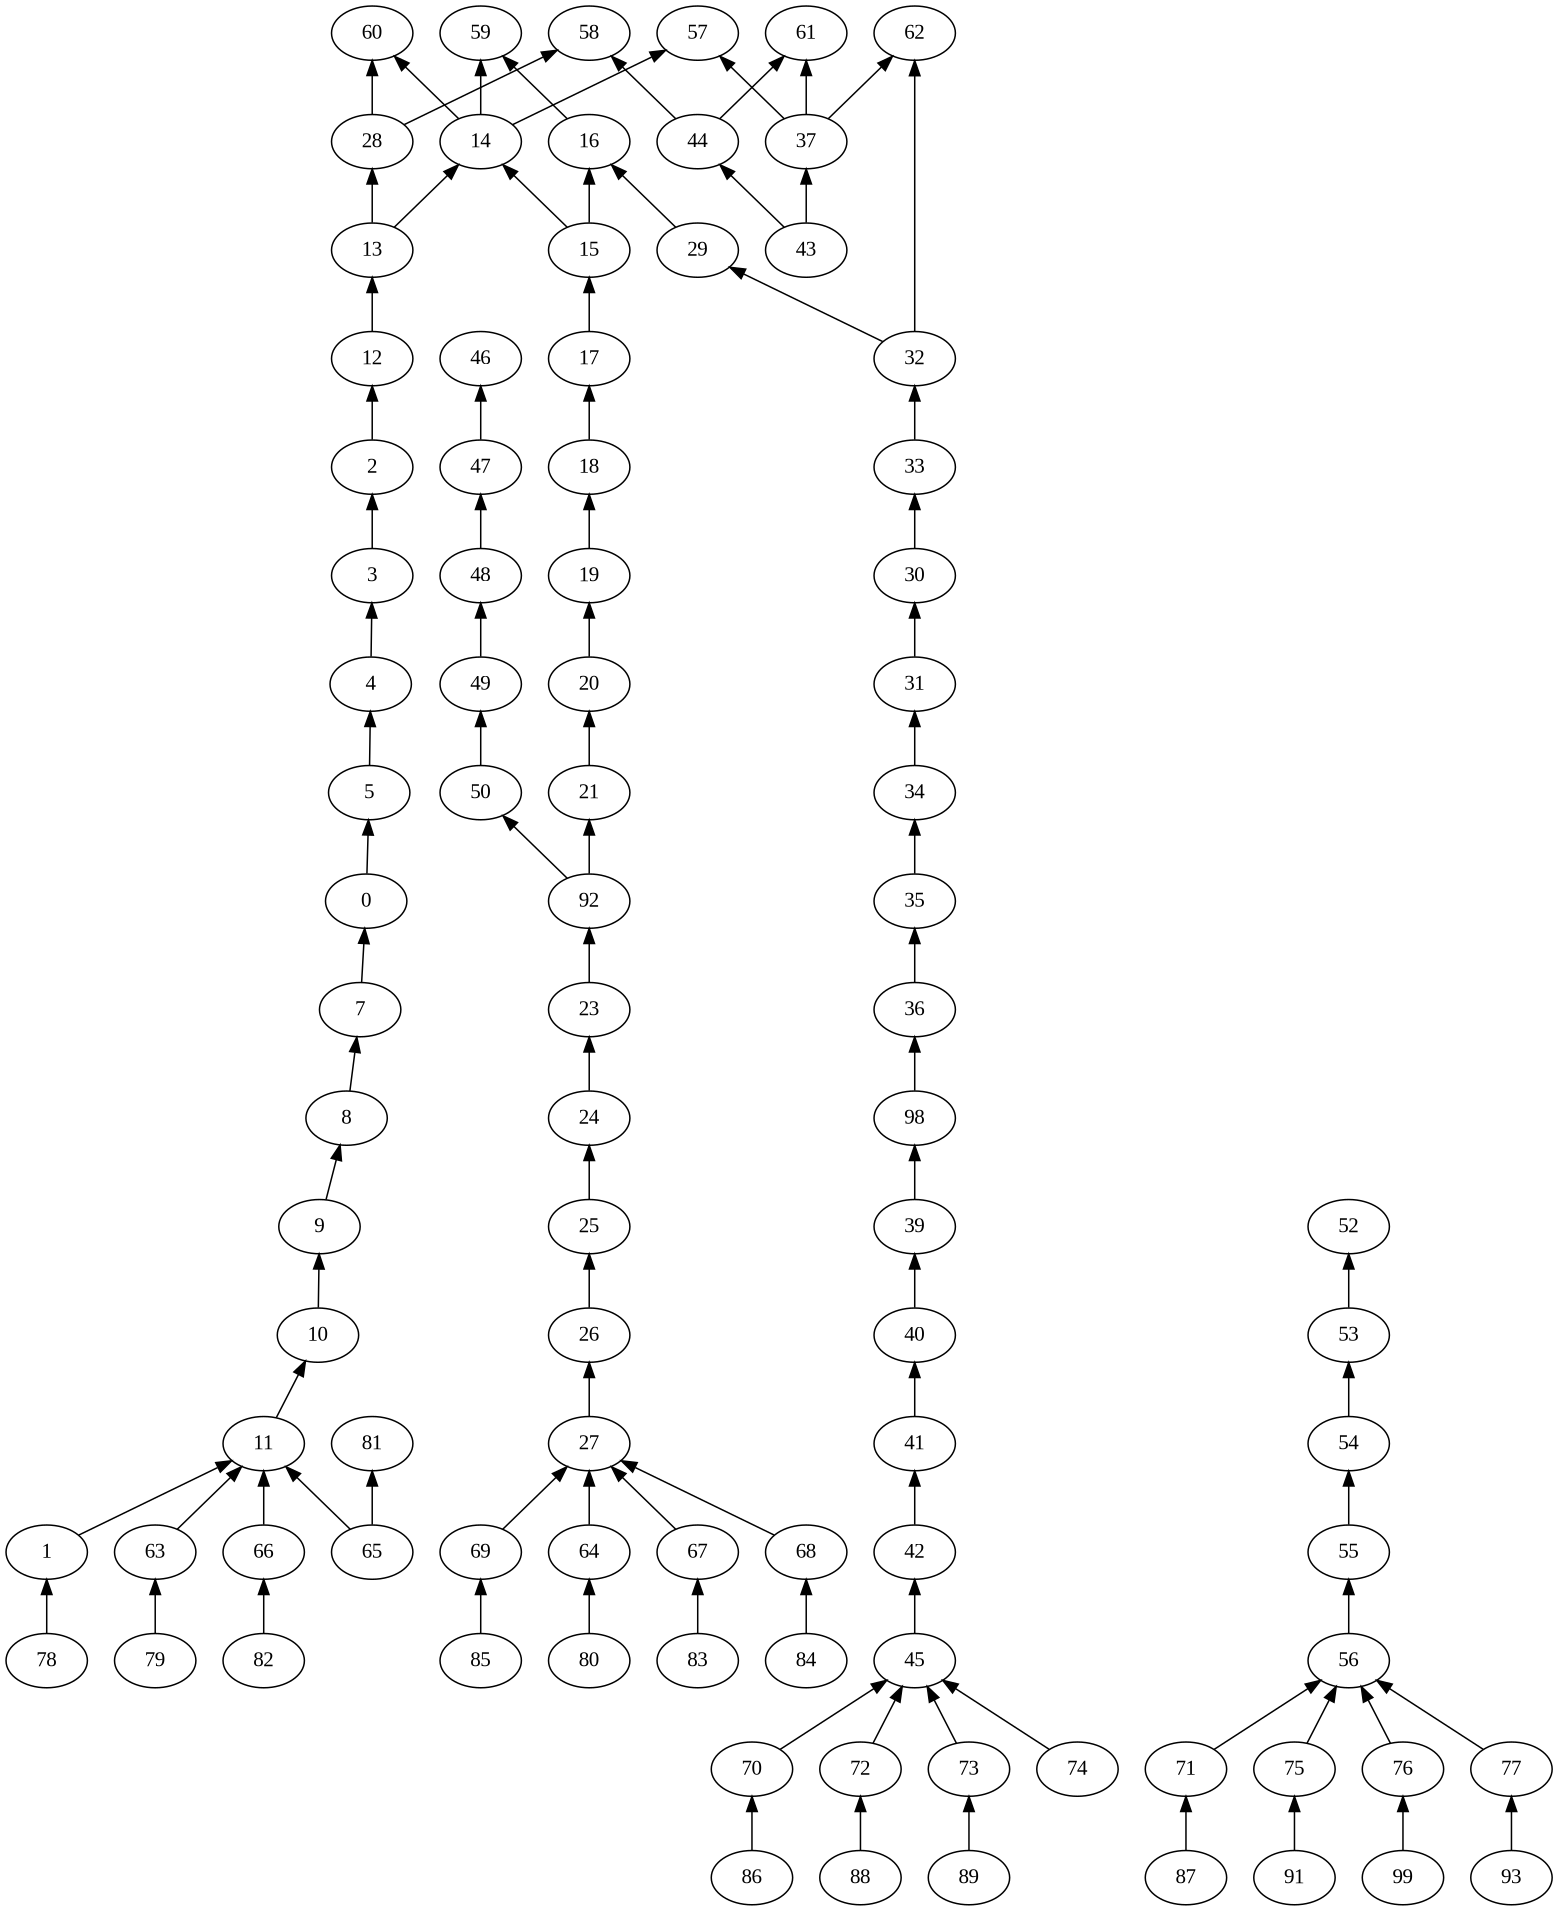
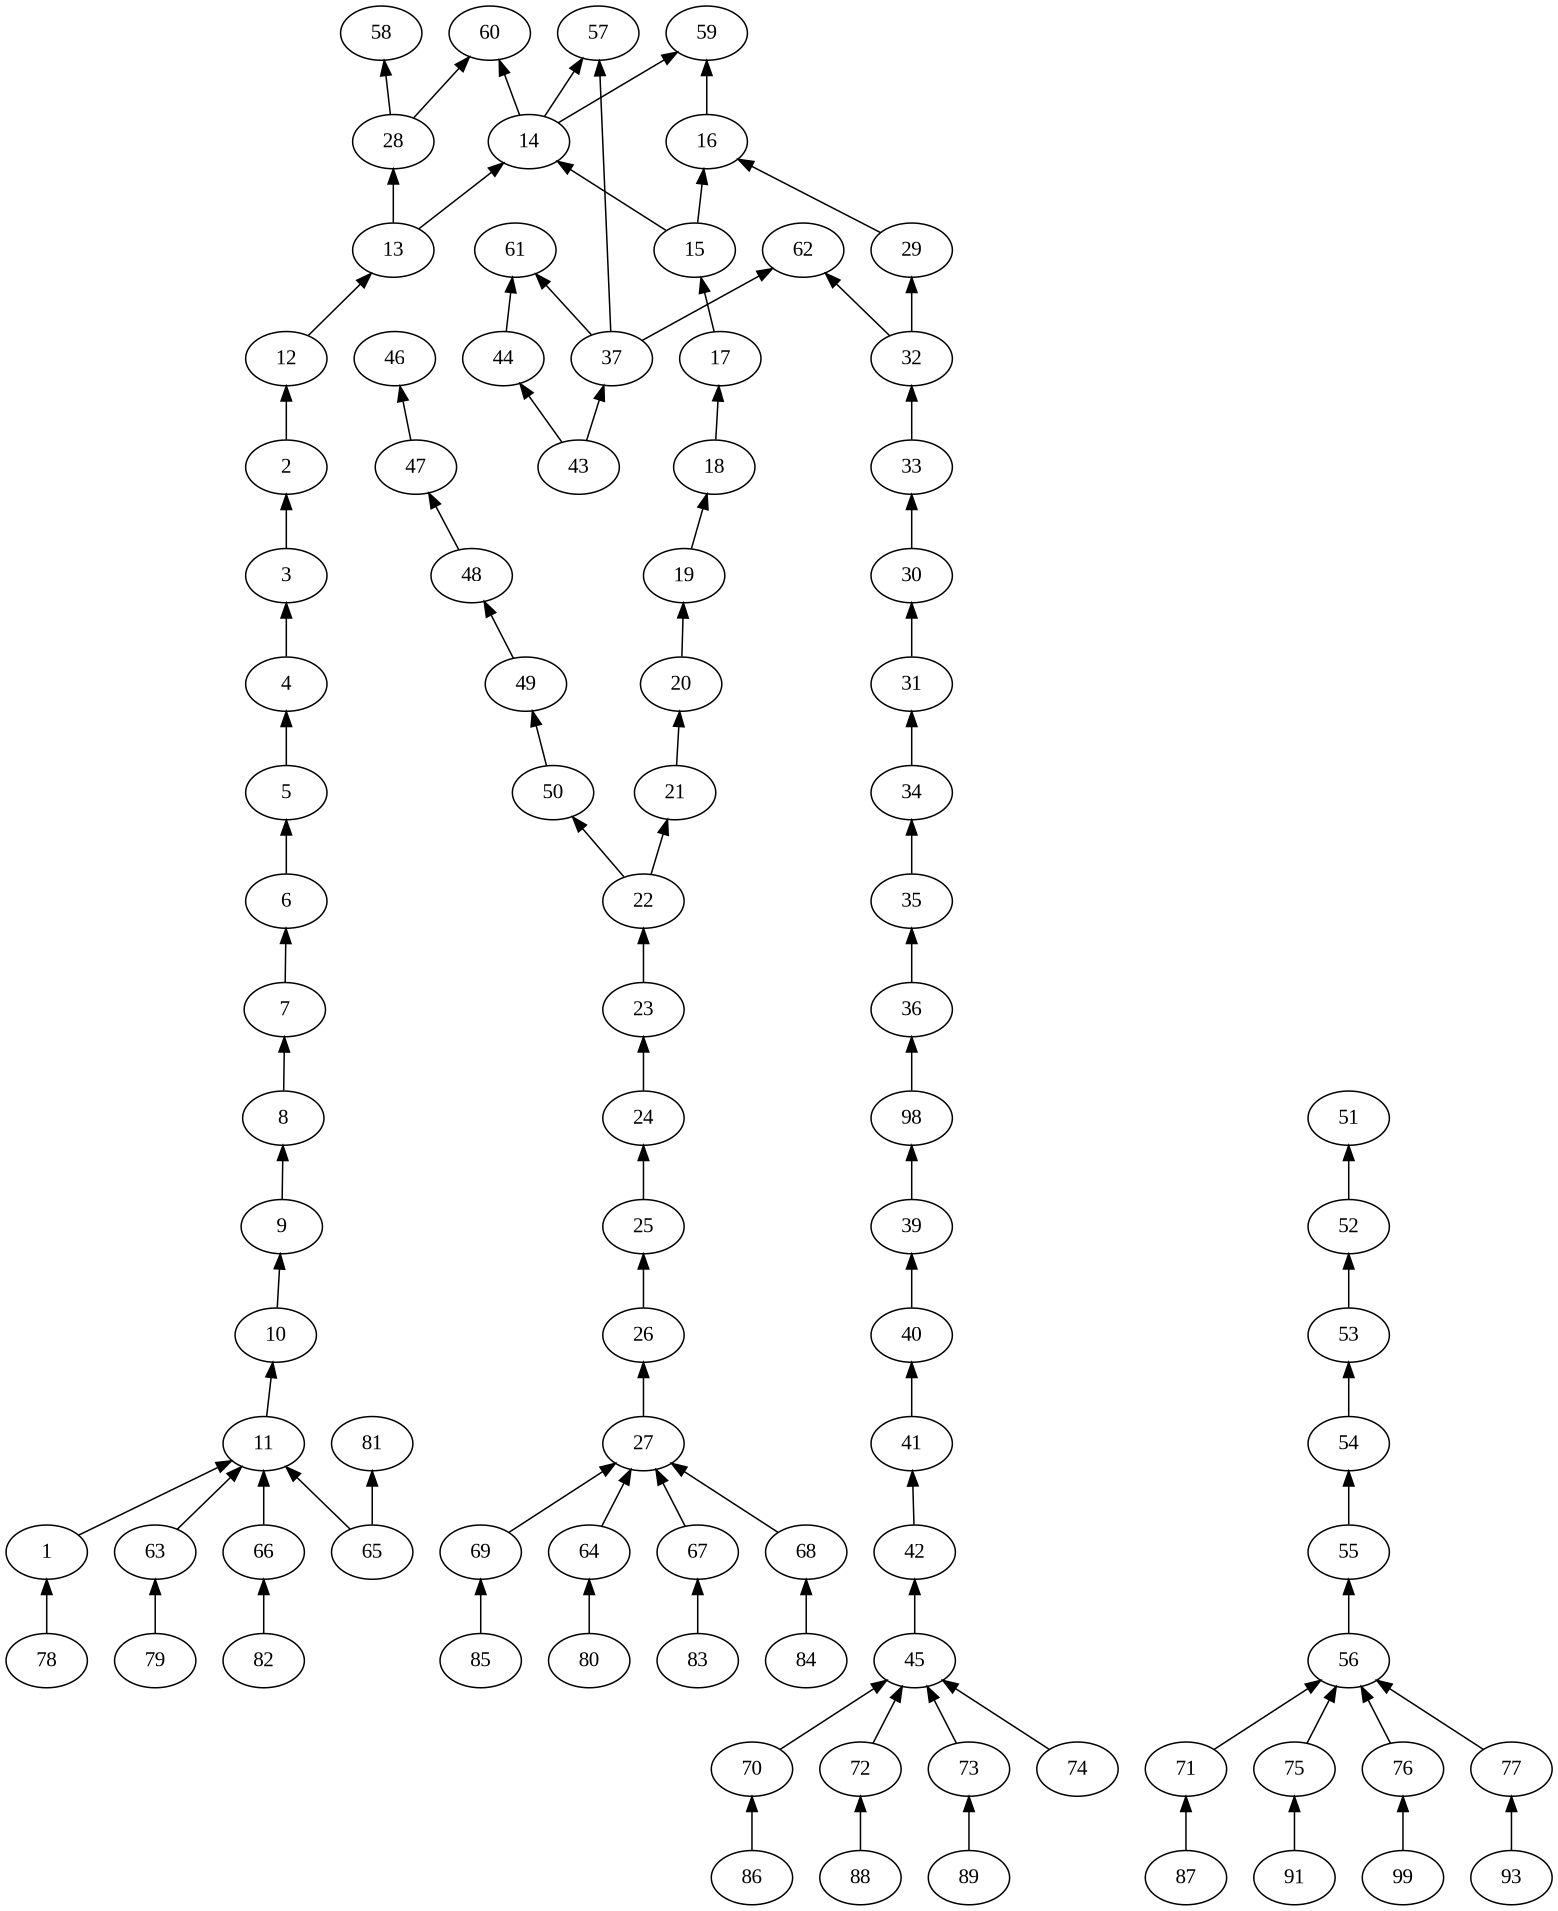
edge "44" -> "58": removed
node "0": label "0" -> "6"
node "92": label "92" -> "22"
node "51": added
